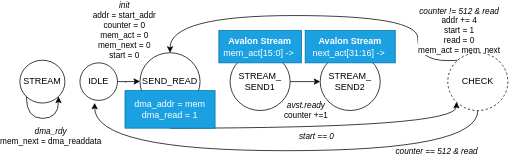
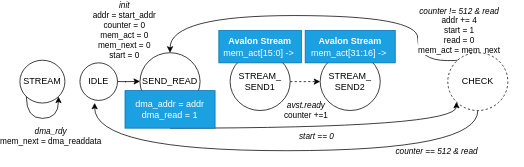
node "Avalon Stream next_act[31:16] ->": label "Avalon Stream next_act[31:16] ->" -> "Avalon Stream mem_act[31:16] ->"
edge "STREAM_ SEND1" -> "STREAM_ SEND2": style solid -> dashed
node "dma_addr = mem dma_read = 1": label "dma_addr = mem dma_read = 1" -> "dma_addr = addr dma_read = 1"
